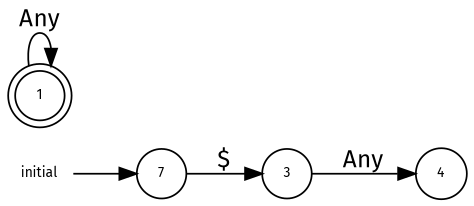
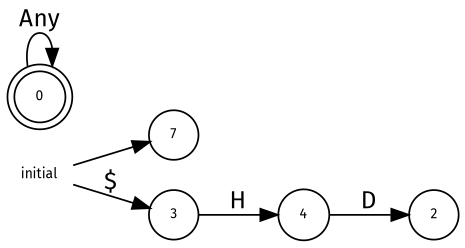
node "1": label "1" -> "0"
edge "3" -> "4": label "Any" -> "H"
edge "7" -> "3": now "initial" -> "3"
node "2": added
